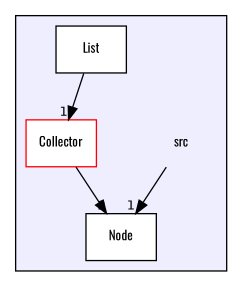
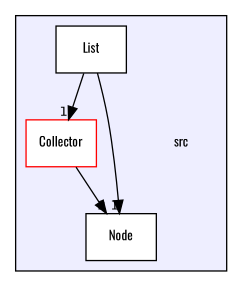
edge "src" -> "Node": now "List" -> "Node"
